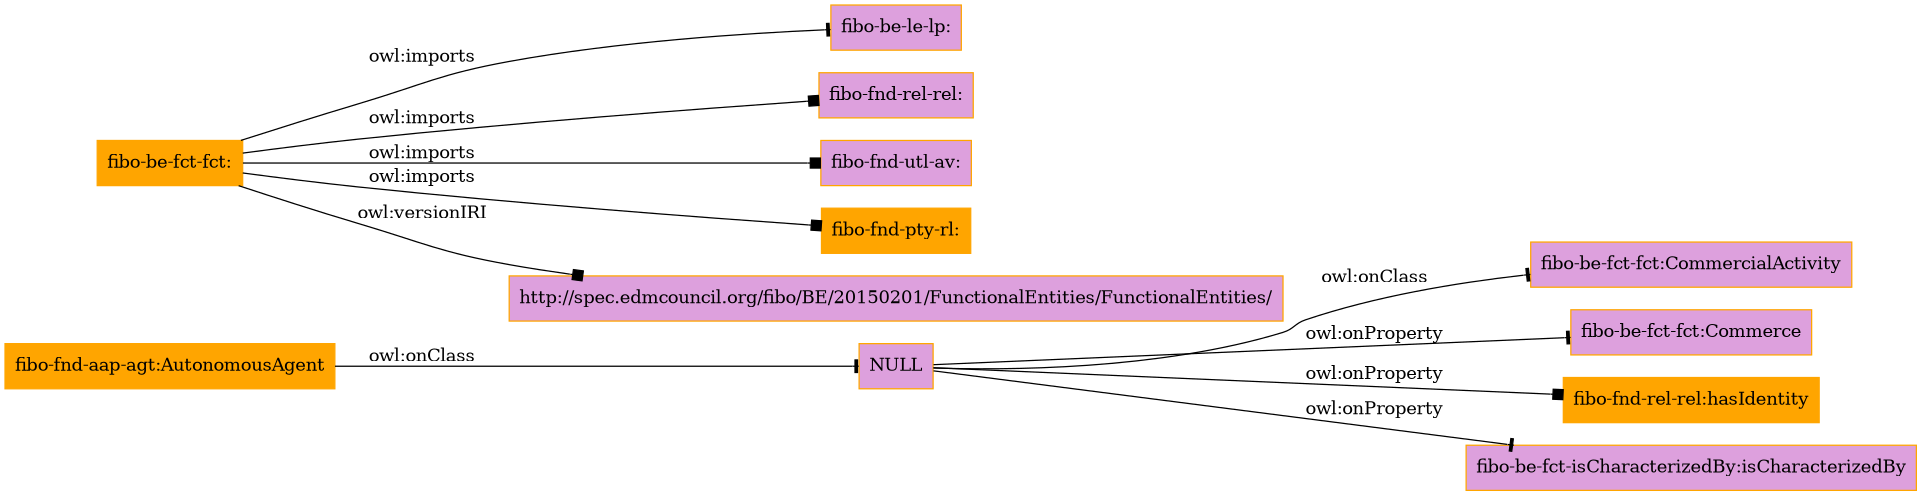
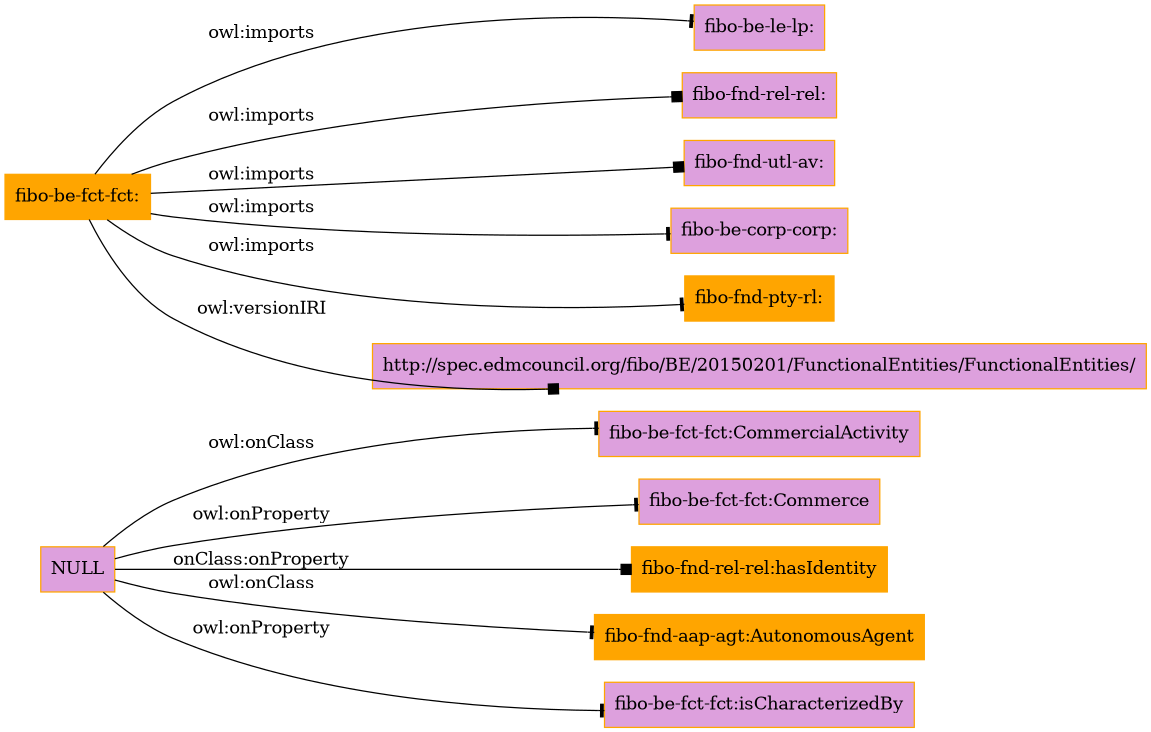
edge "fibo-be-fct-fct:" -> "fibo-fnd-pty-rl:": arrowhead box -> tee
node "fibo-be-corp-corp:": added
edge "fibo-fnd-aap-agt:AutonomousAgent" -> "NULL": reversed
edge "NULL" -> "fibo-fnd-rel-rel:hasIdentity": label "owl:onProperty" -> "onClass:onProperty"
node "fibo-be-fct-isCharacterizedBy:isCharacterizedBy": label "fibo-be-fct-isCharacterizedBy:isCharacterizedBy" -> "fibo-be-fct-fct:isCharacterizedBy"
